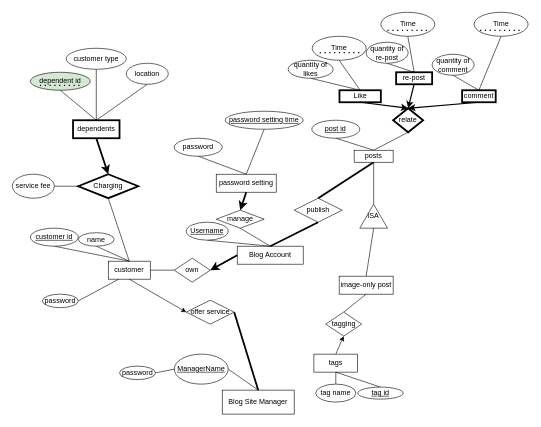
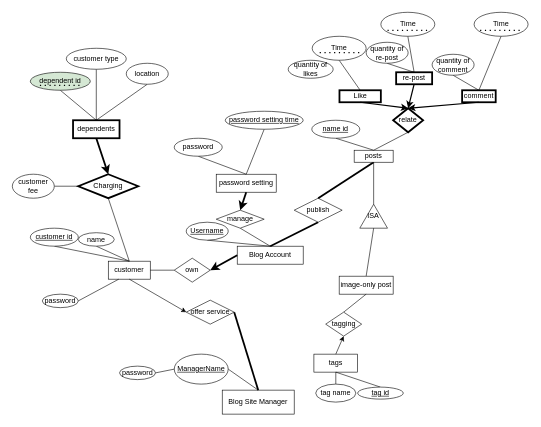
edge "quantity of likes" -- "Like": removed
node "post id": label "post id" -> "name id"
node "service fee": label "service fee" -> "customer fee"
